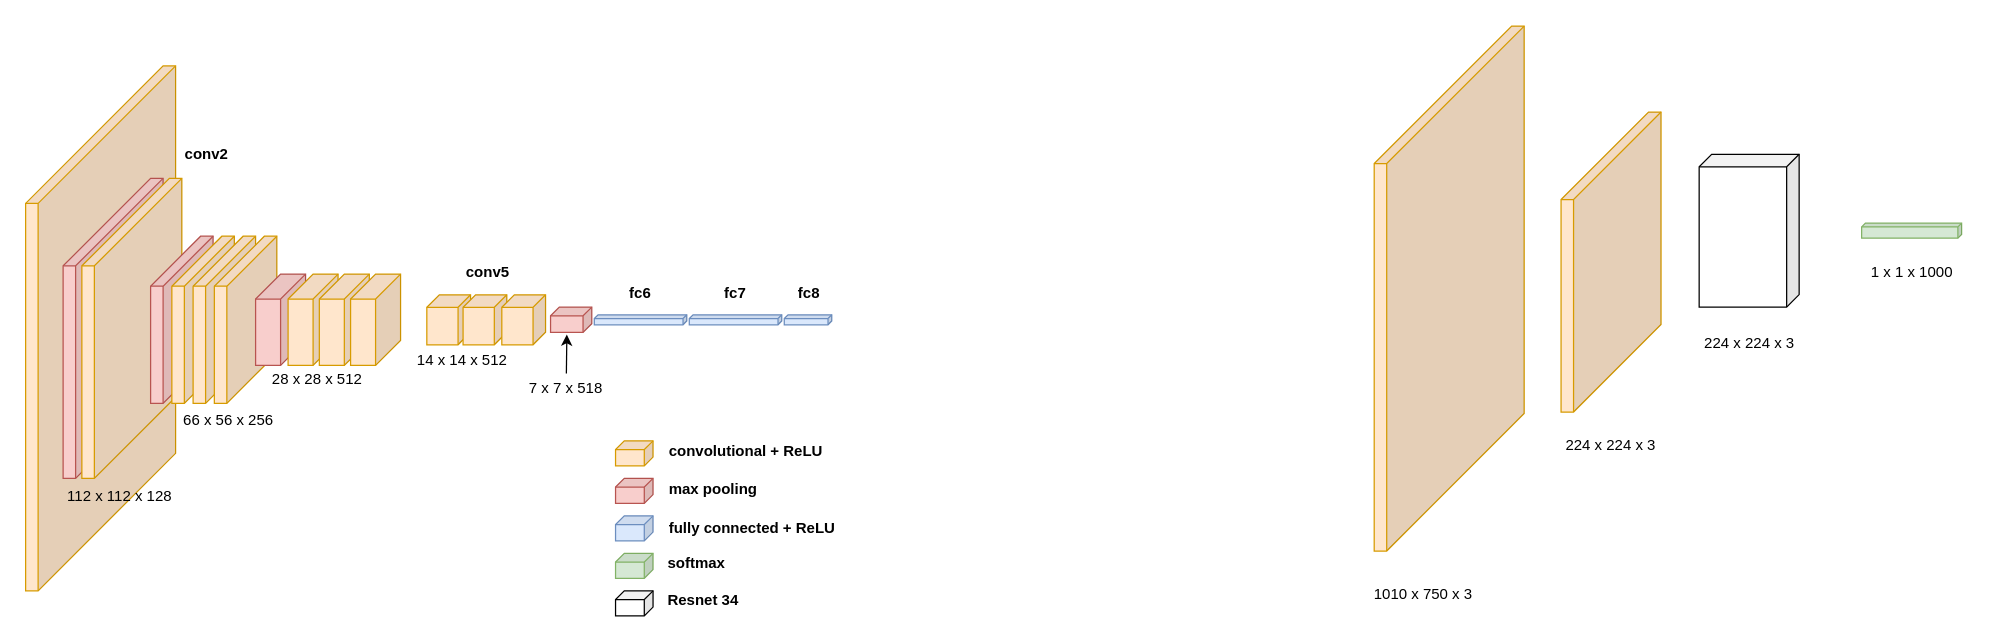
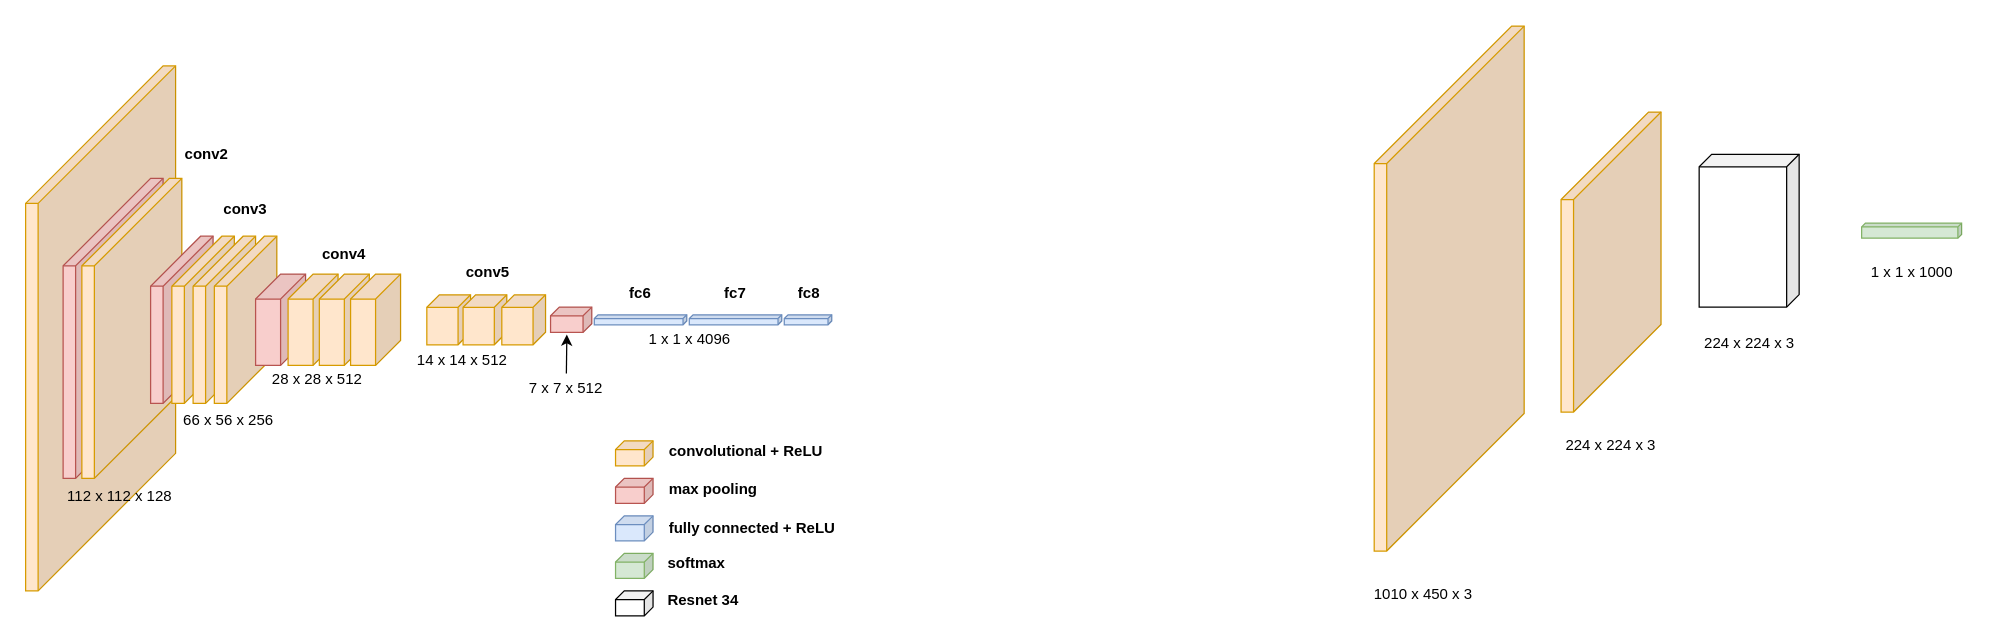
node "conv3": added
node "conv4": added
node "1 x 1 x 4096": added
node "7 x 7 x 518": label "7 x 7 x 518" -> "7 x 7 x 512"
node "1010 x 750 x 3": label "1010 x 750 x 3" -> "1010 x 450 x 3"
